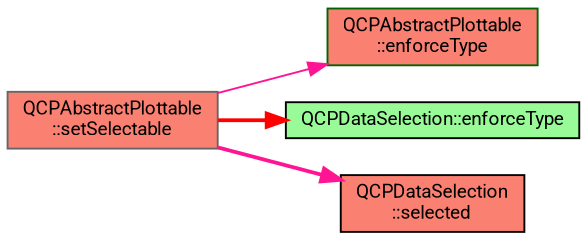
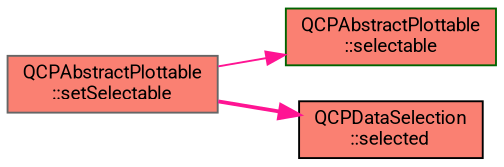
node "QCPAbstractPlottable ::enforceType": label "QCPAbstractPlottable ::enforceType" -> "QCPAbstractPlottable ::selectable"
node "QCPDataSelection::enforceType": removed
